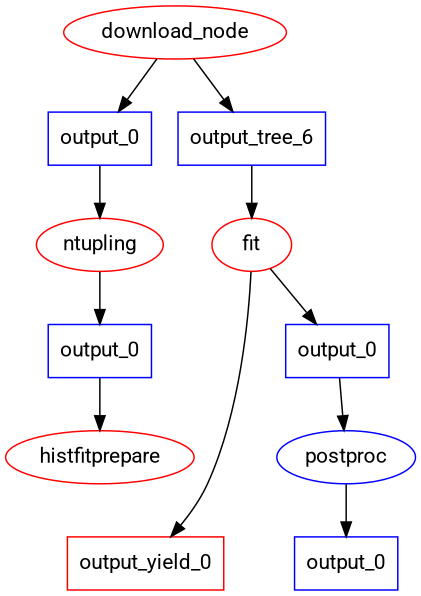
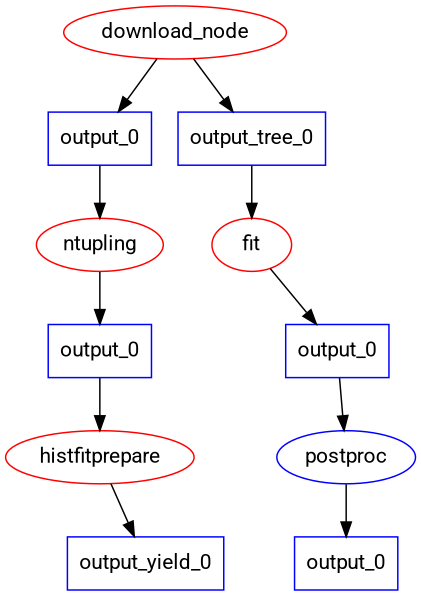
node "output_tree_6": label "output_tree_6" -> "output_tree_0"
edge "fit" -> "output_yield_0": now "histfitprepare" -> "output_yield_0"
node "output_yield_0": color red -> blue
